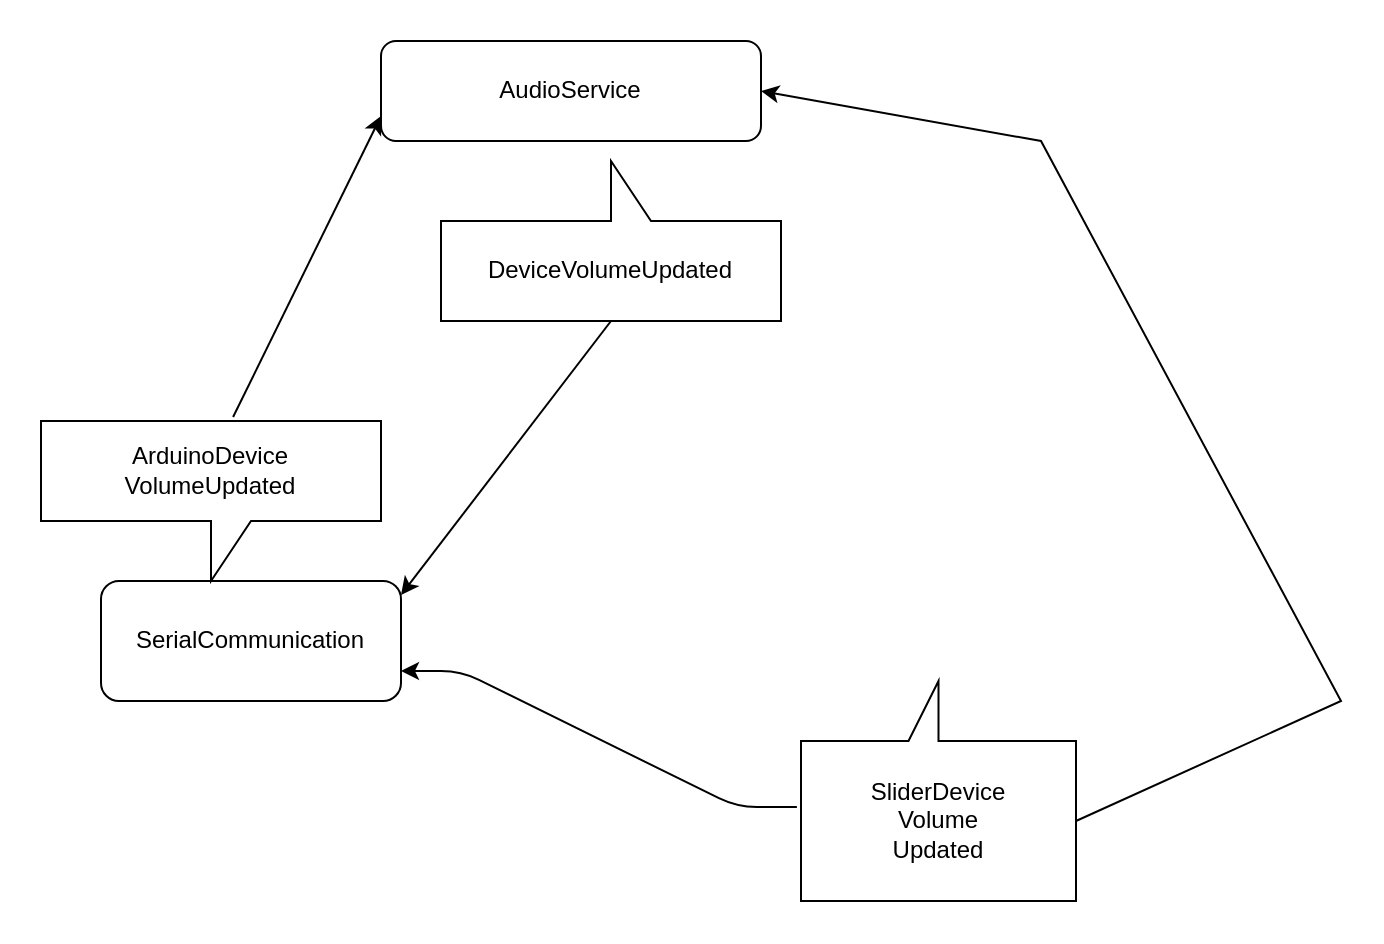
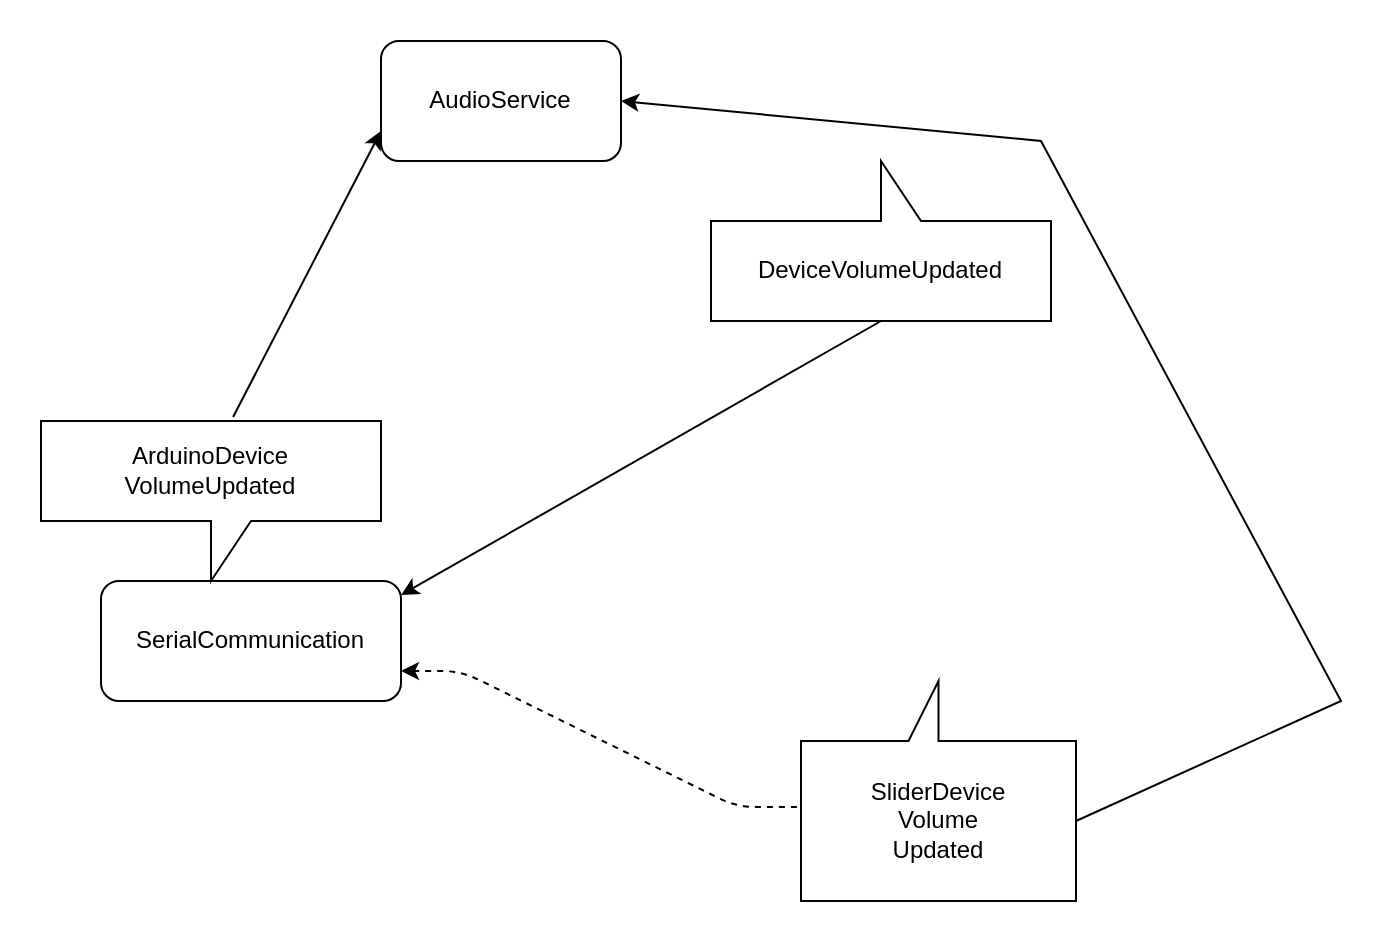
node "AudioService": size 380x100 -> 240x120
node "DeviceVolumeUpdated": moved (611, 241) -> (881, 241)
edge "SliderDevice Volume Updated" -> "SerialCommunication": style solid -> dashed
